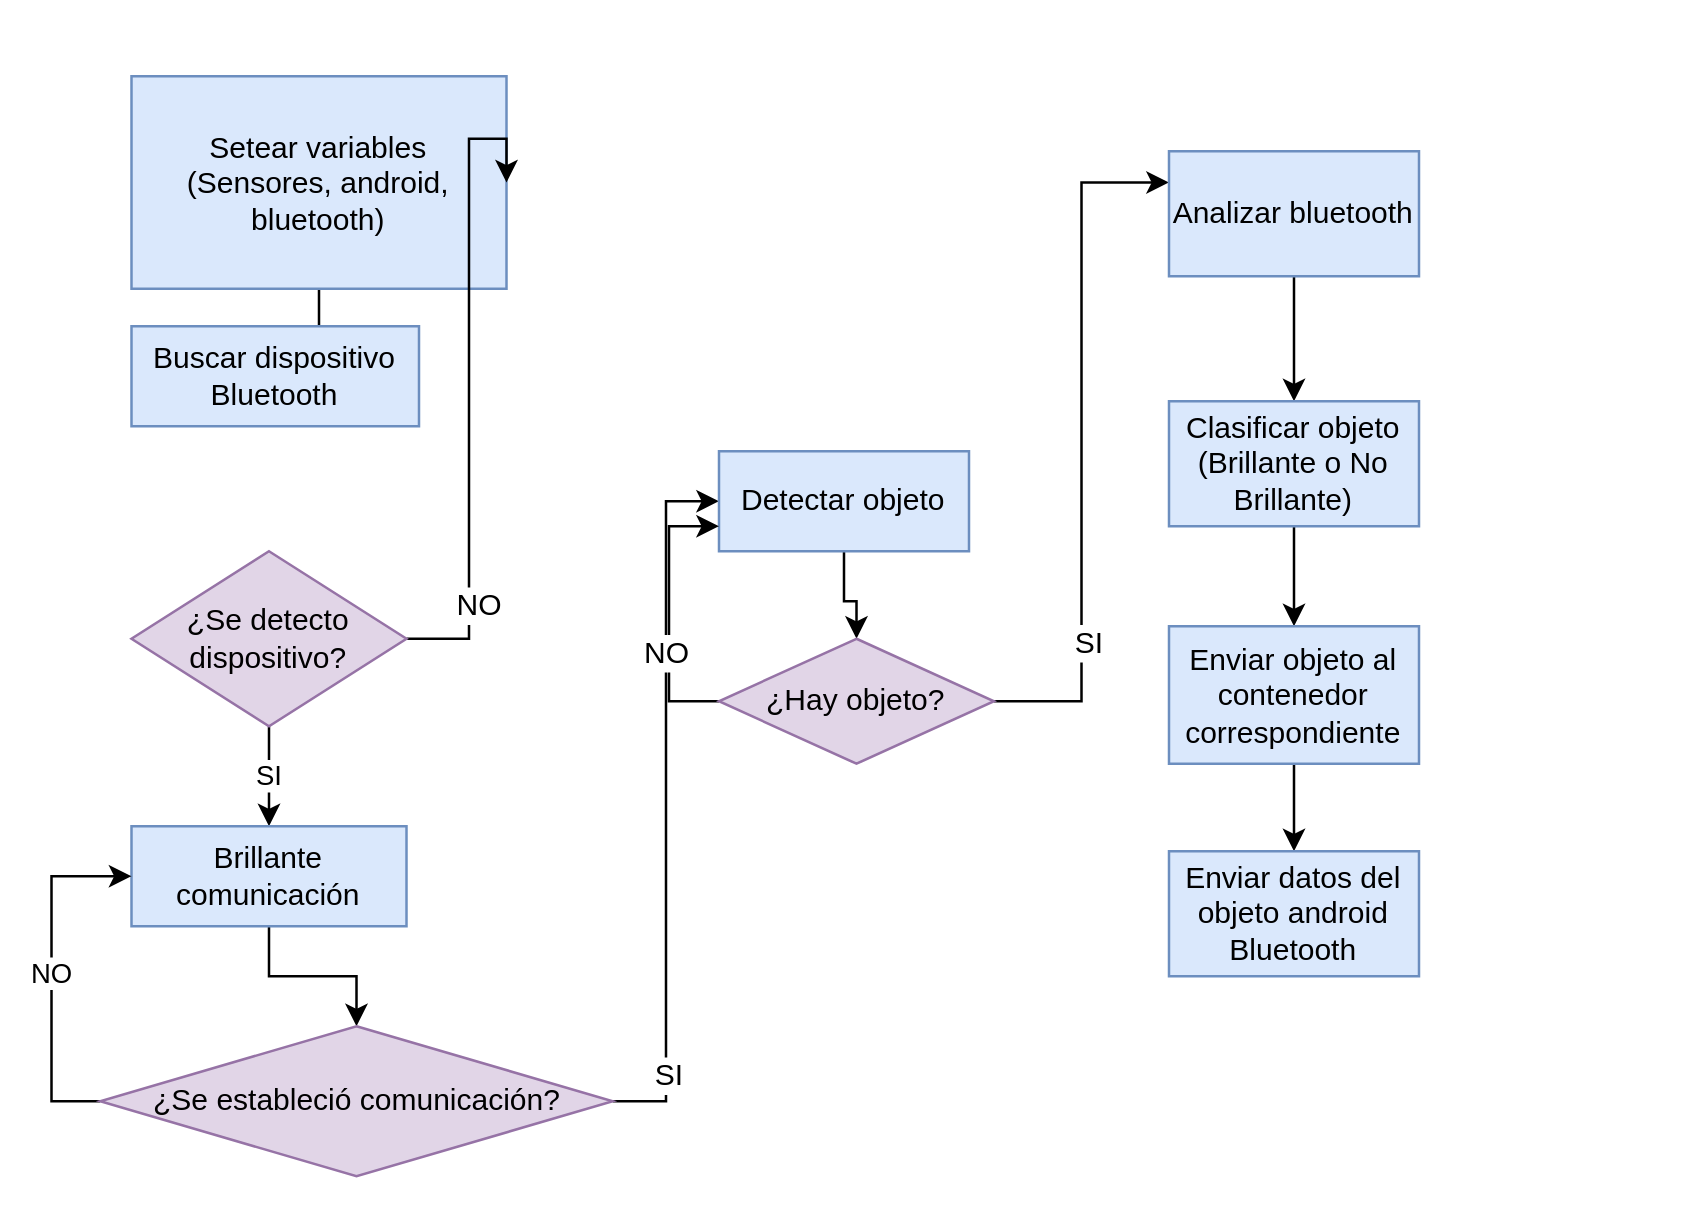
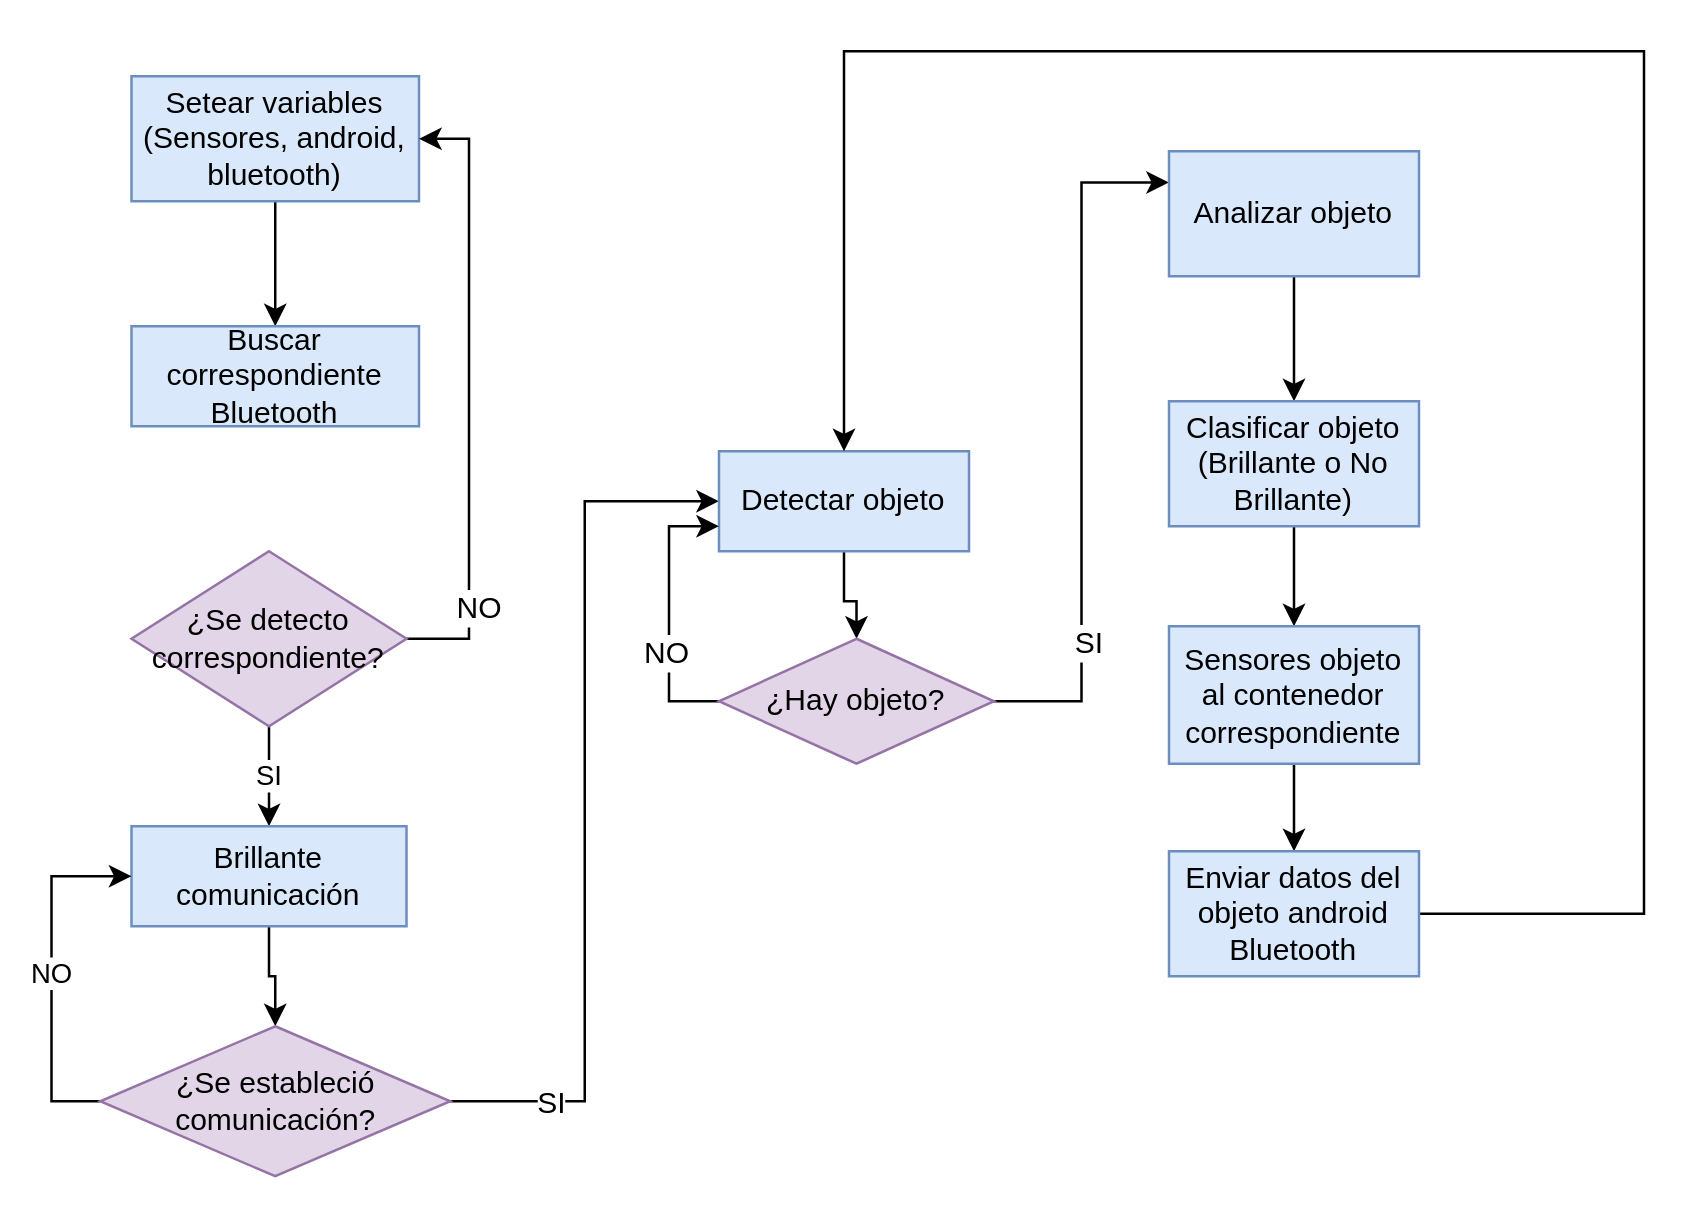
edge "Enviar datos del objeto android Bluetooth" -> "Detectar objeto": added
node "Setear variables (Sensores, android, bluetooth)": size 375x213 -> 288x125
node "Analizar bluetooth": label "Analizar bluetooth" -> "Analizar objeto"
node "Buscar dispositivo Bluetooth": label "Buscar dispositivo Bluetooth" -> "Buscar correspondiente Bluetooth"
node "¿Se detecto dispositivo?": label "¿Se detecto dispositivo?" -> "¿Se detecto correspondiente?"
node "Enviar objeto al contenedor correspondiente": label "Enviar objeto al contenedor correspondiente" -> "Sensores objeto al contenedor correspondiente"
node "¿Se estableció comunicación?": size 513x150 -> 350x150
